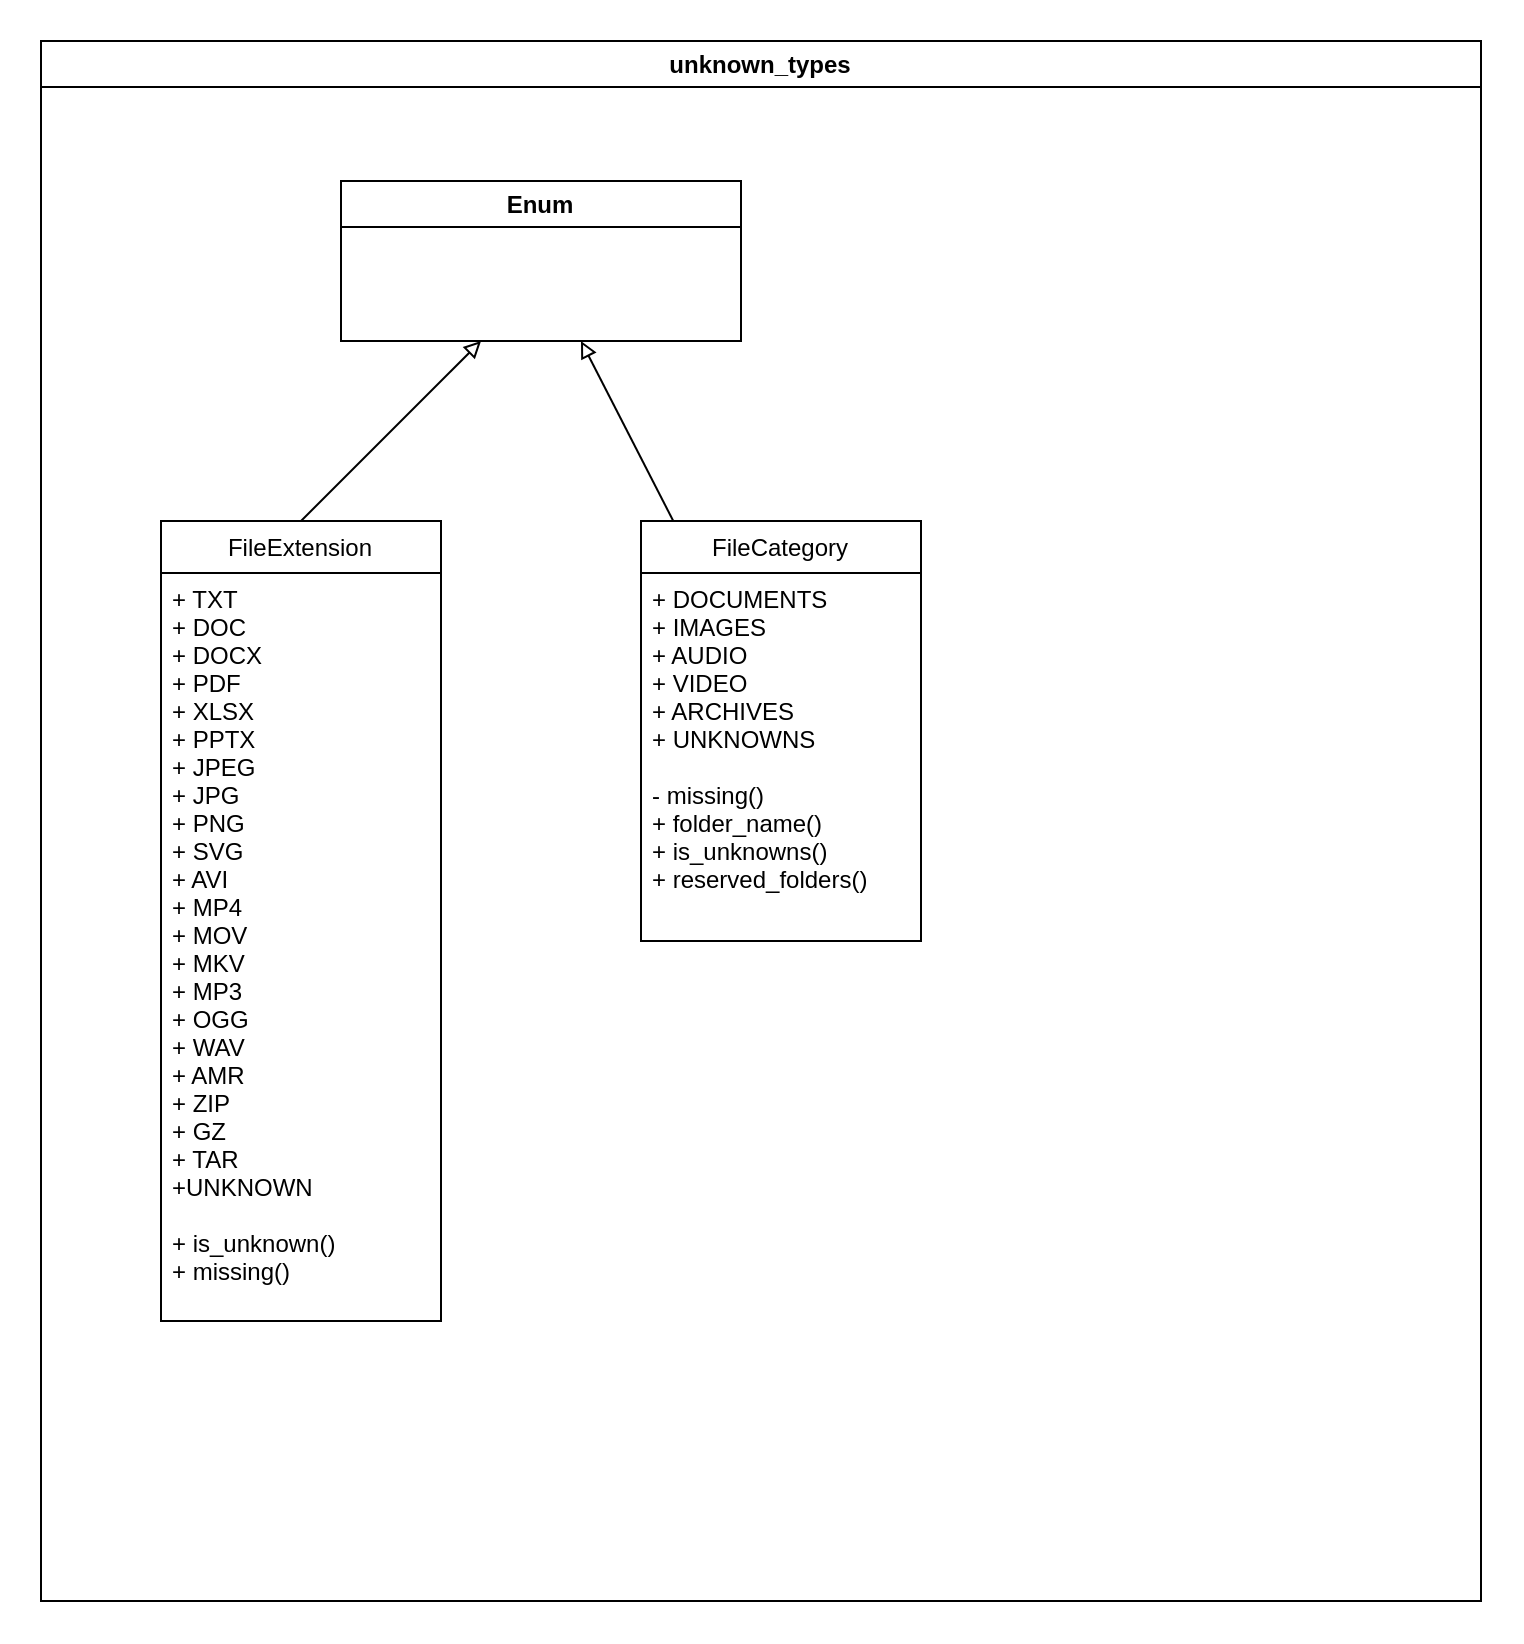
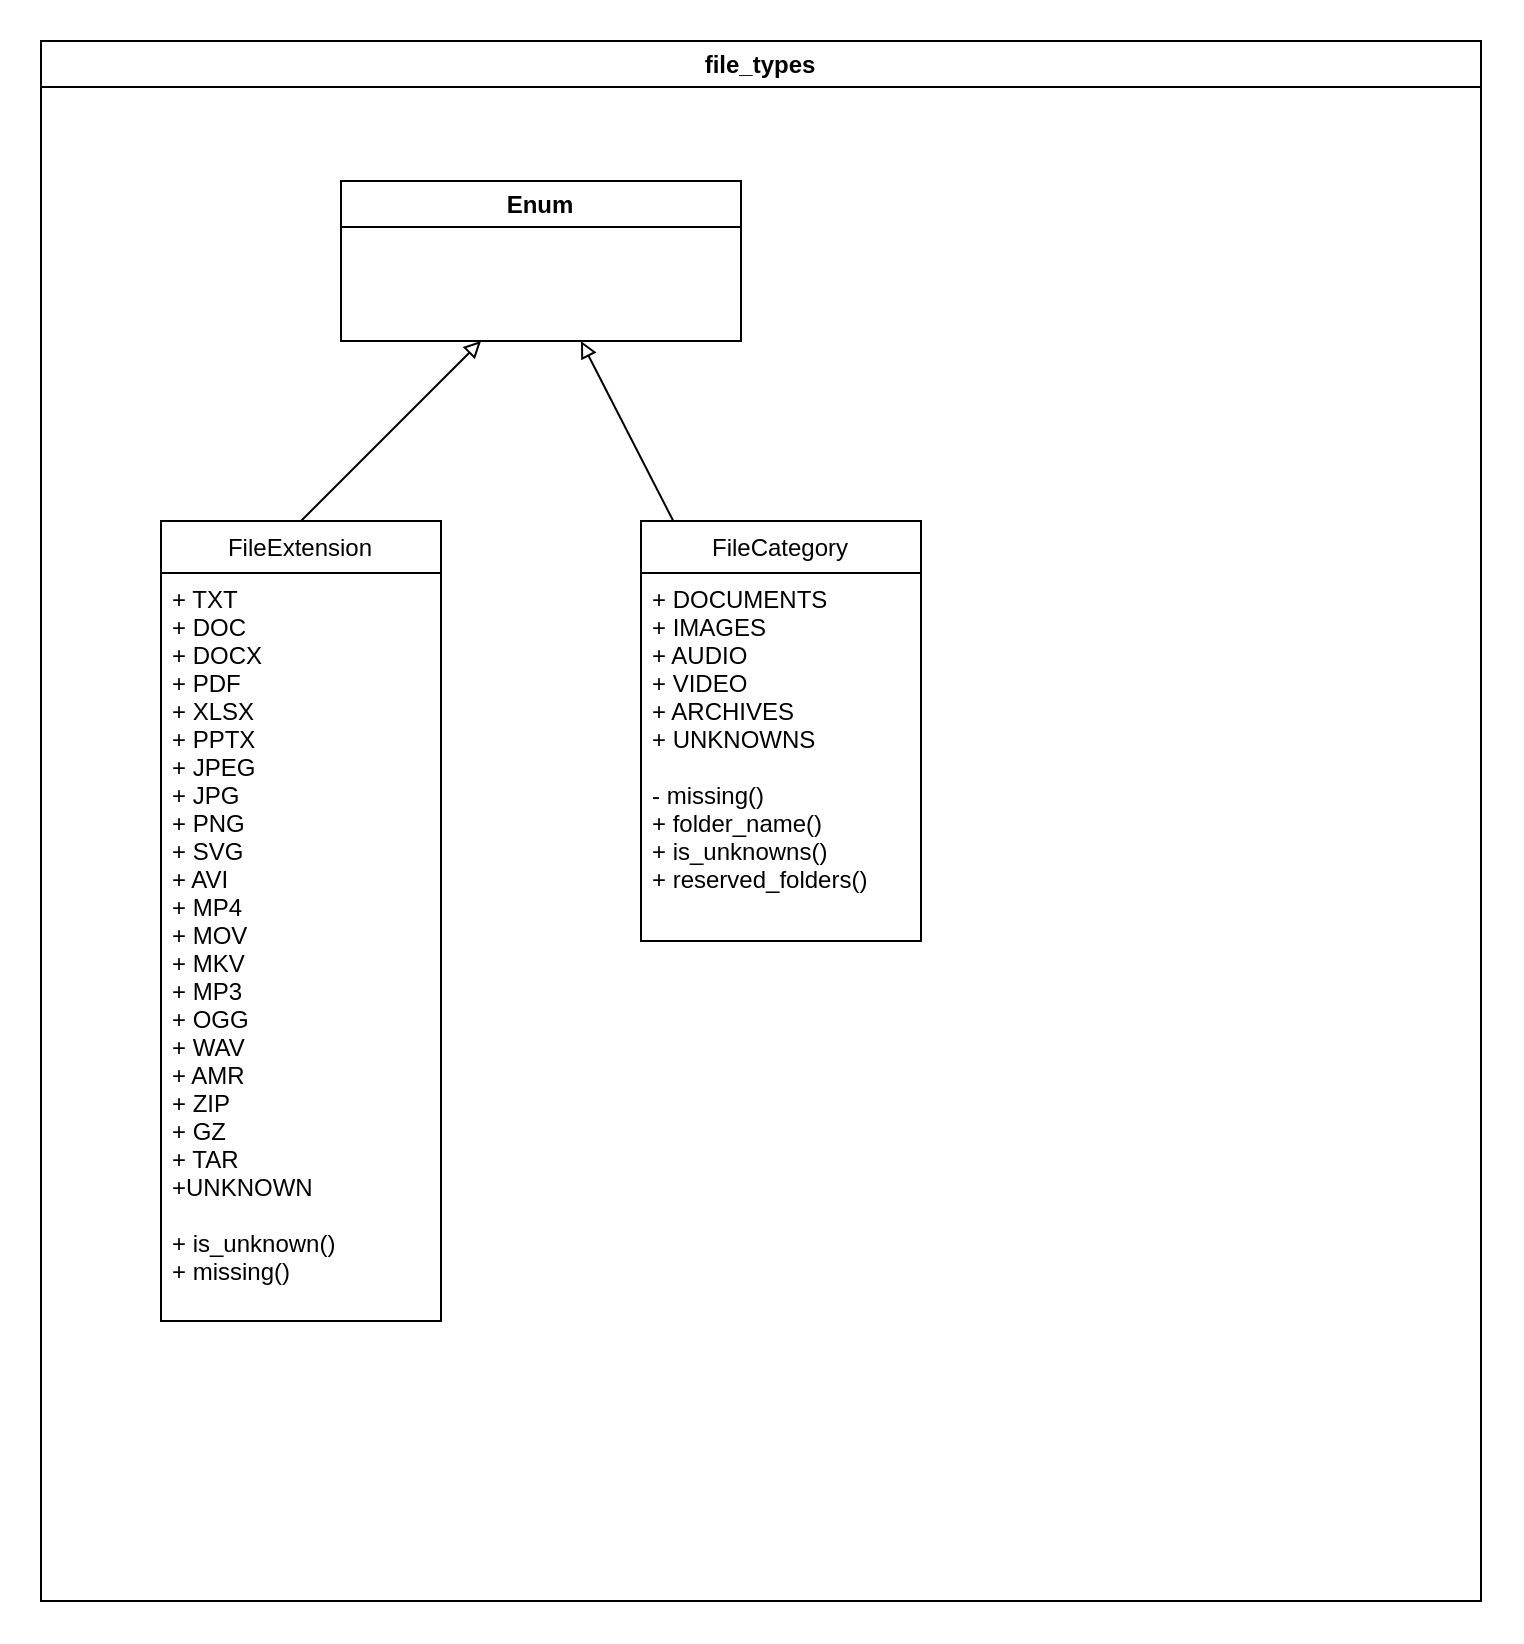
node "unknown_types": label "unknown_types" -> "file_types"
